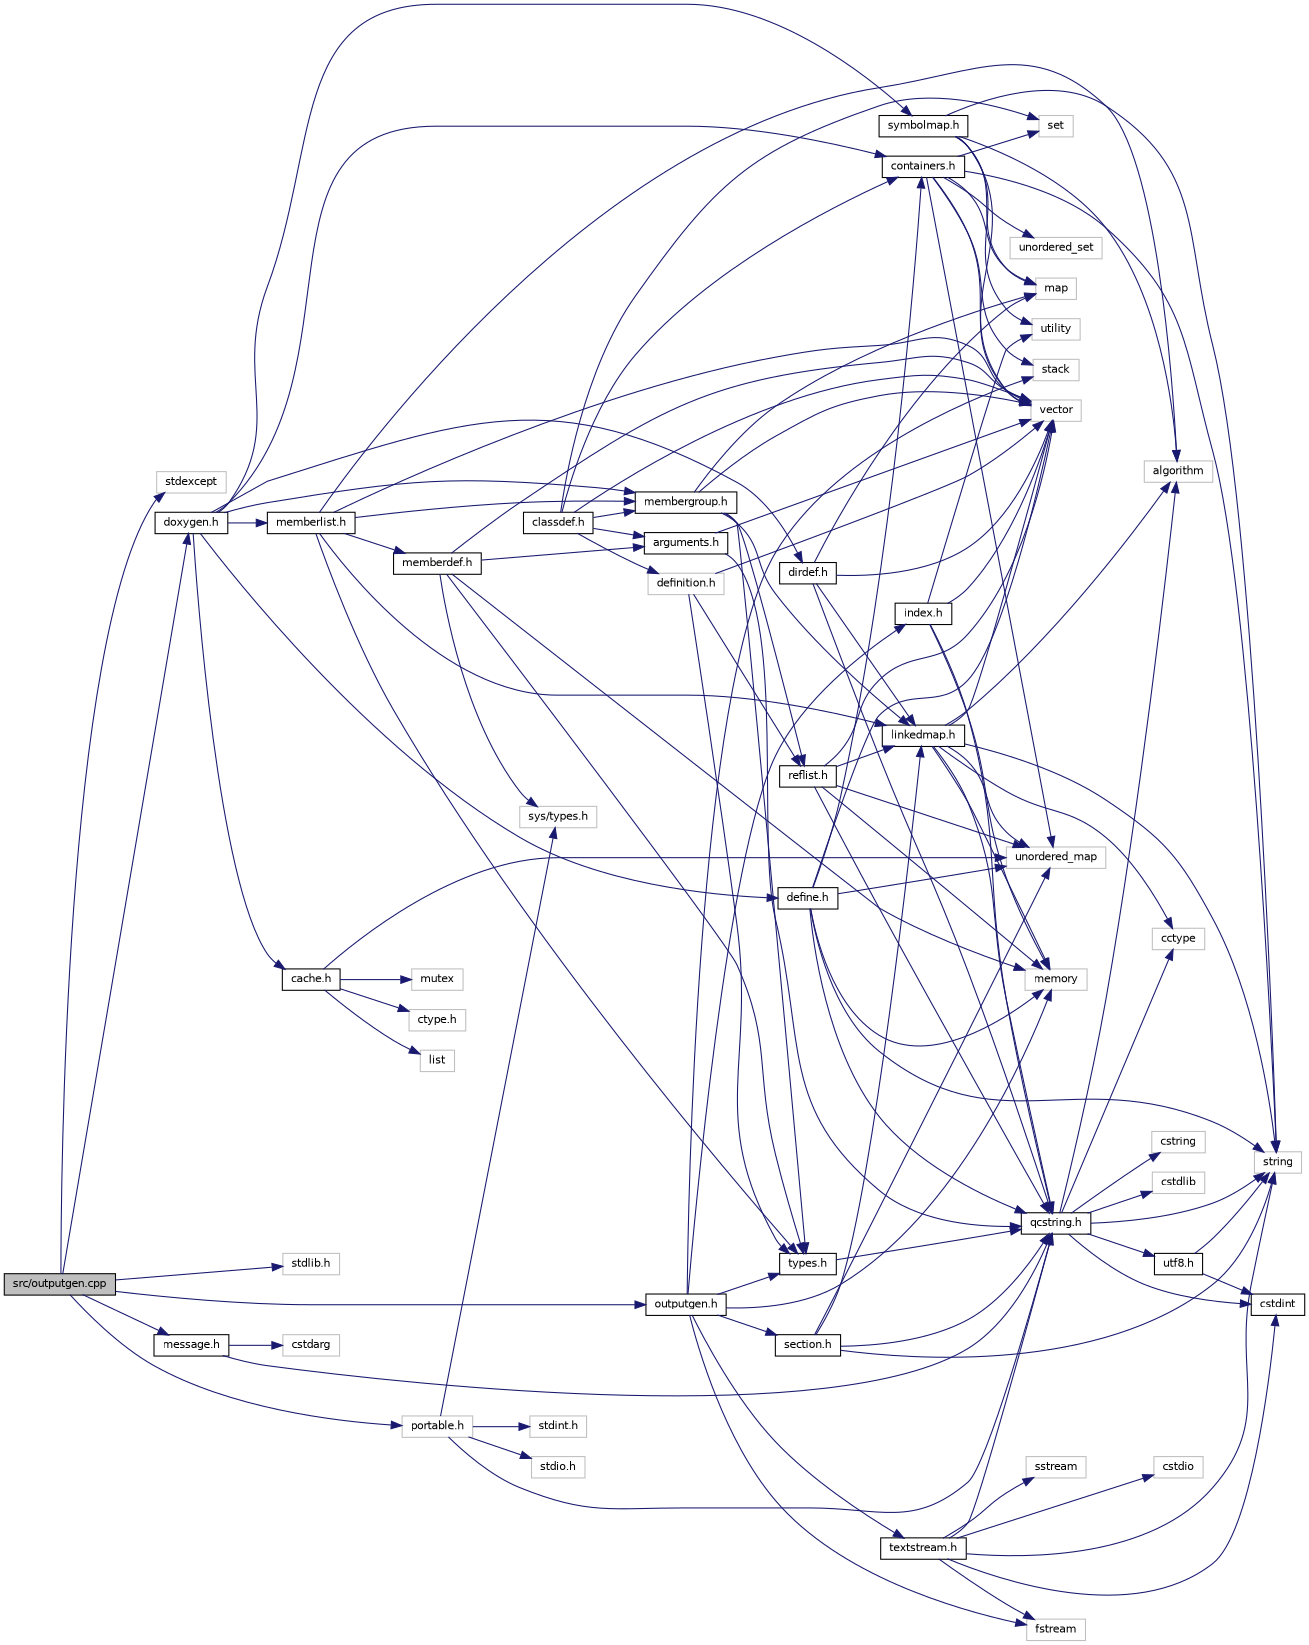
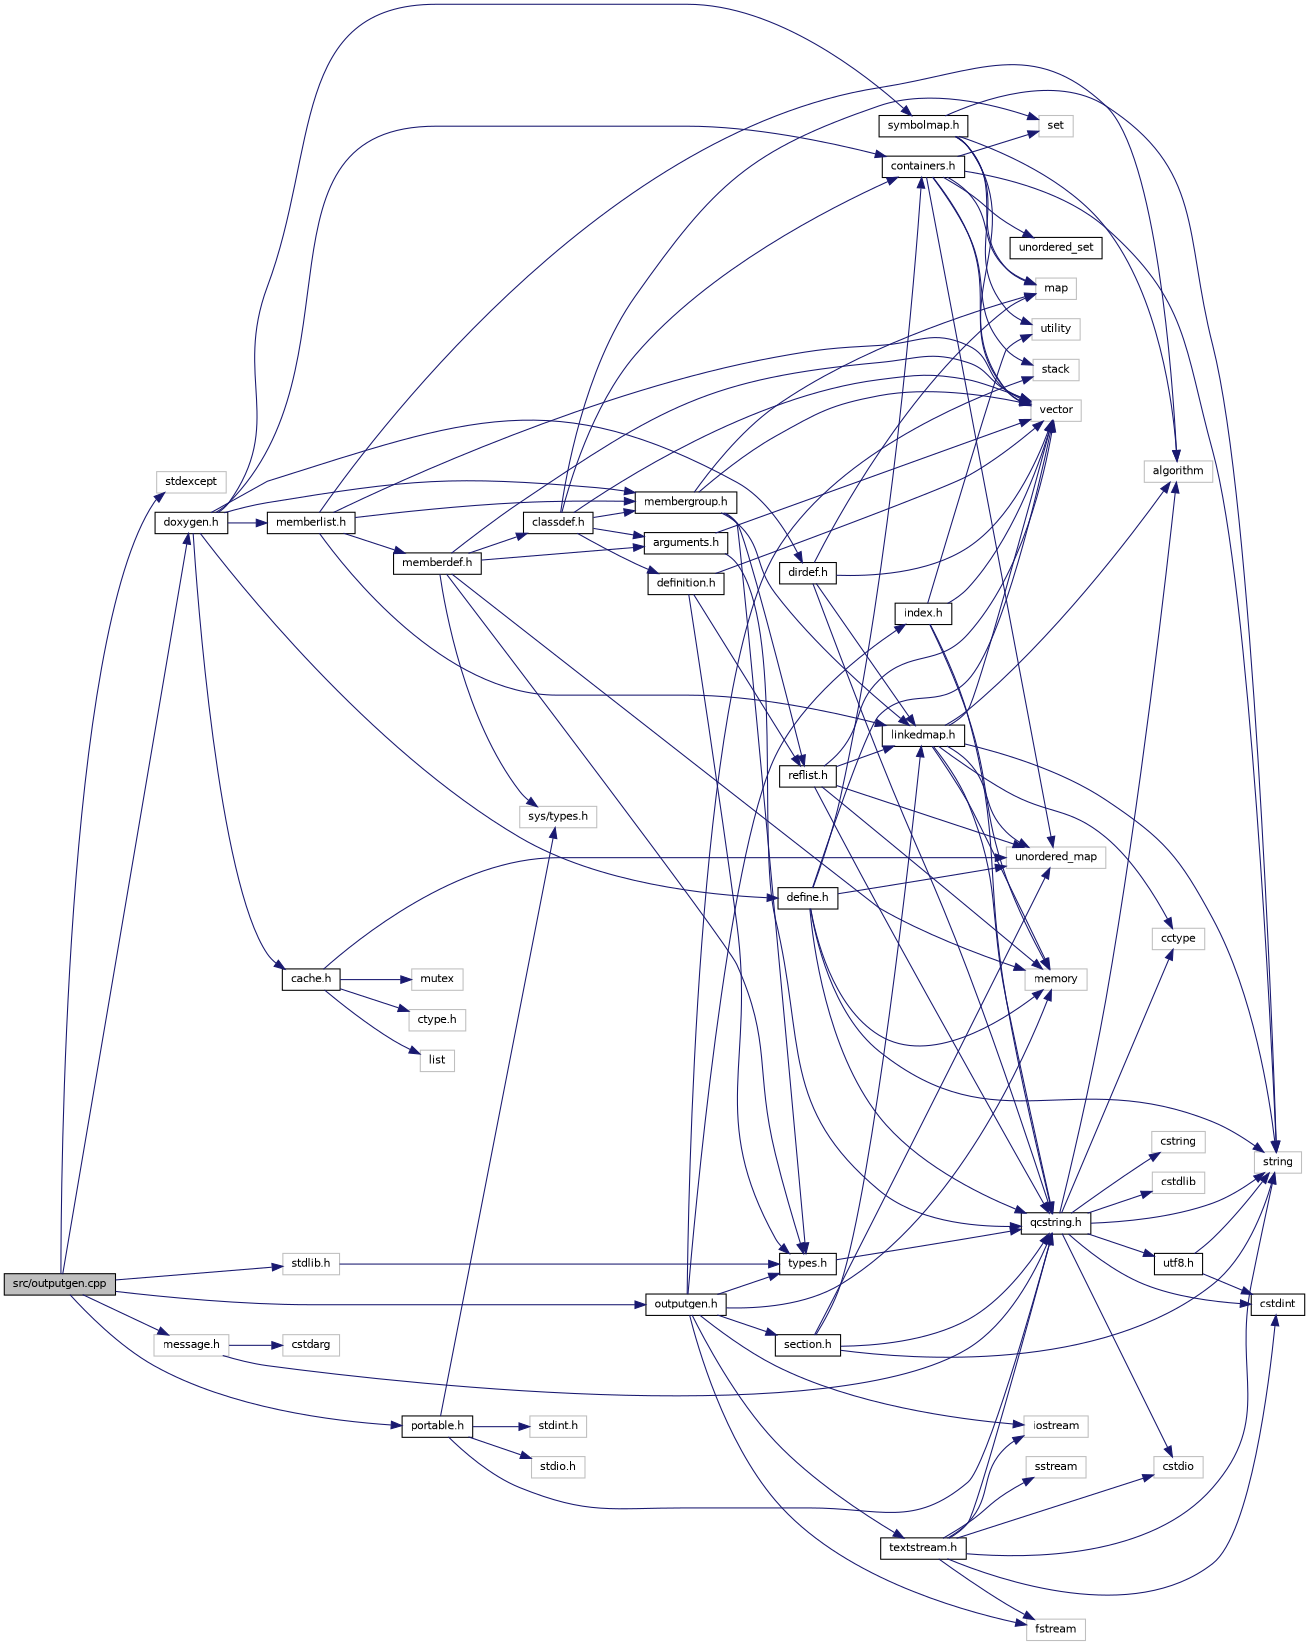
node "unordered_set": color grey75 -> black
edge "memberdef.h" -> "classdef.h": added
node "definition.h": color grey75 -> black
edge "memberlist.h" -> "types.h": now "stdlib.h" -> "types.h"
node "message.h": color black -> grey75
edge "qcstring.h" -> "cstdio": added
node "portable.h": color grey75 -> black
node "iostream": added
